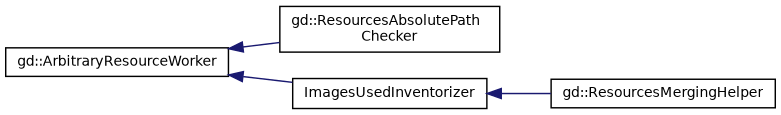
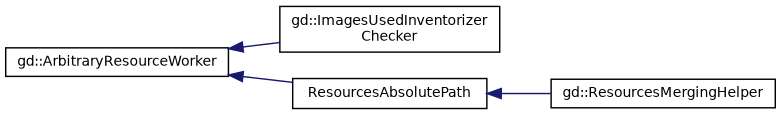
node "gd::ResourcesAbsolutePath Checker": label "gd::ResourcesAbsolutePath Checker" -> "gd::ImagesUsedInventorizer Checker"
node "ImagesUsedInventorizer": label "ImagesUsedInventorizer" -> "ResourcesAbsolutePath"
